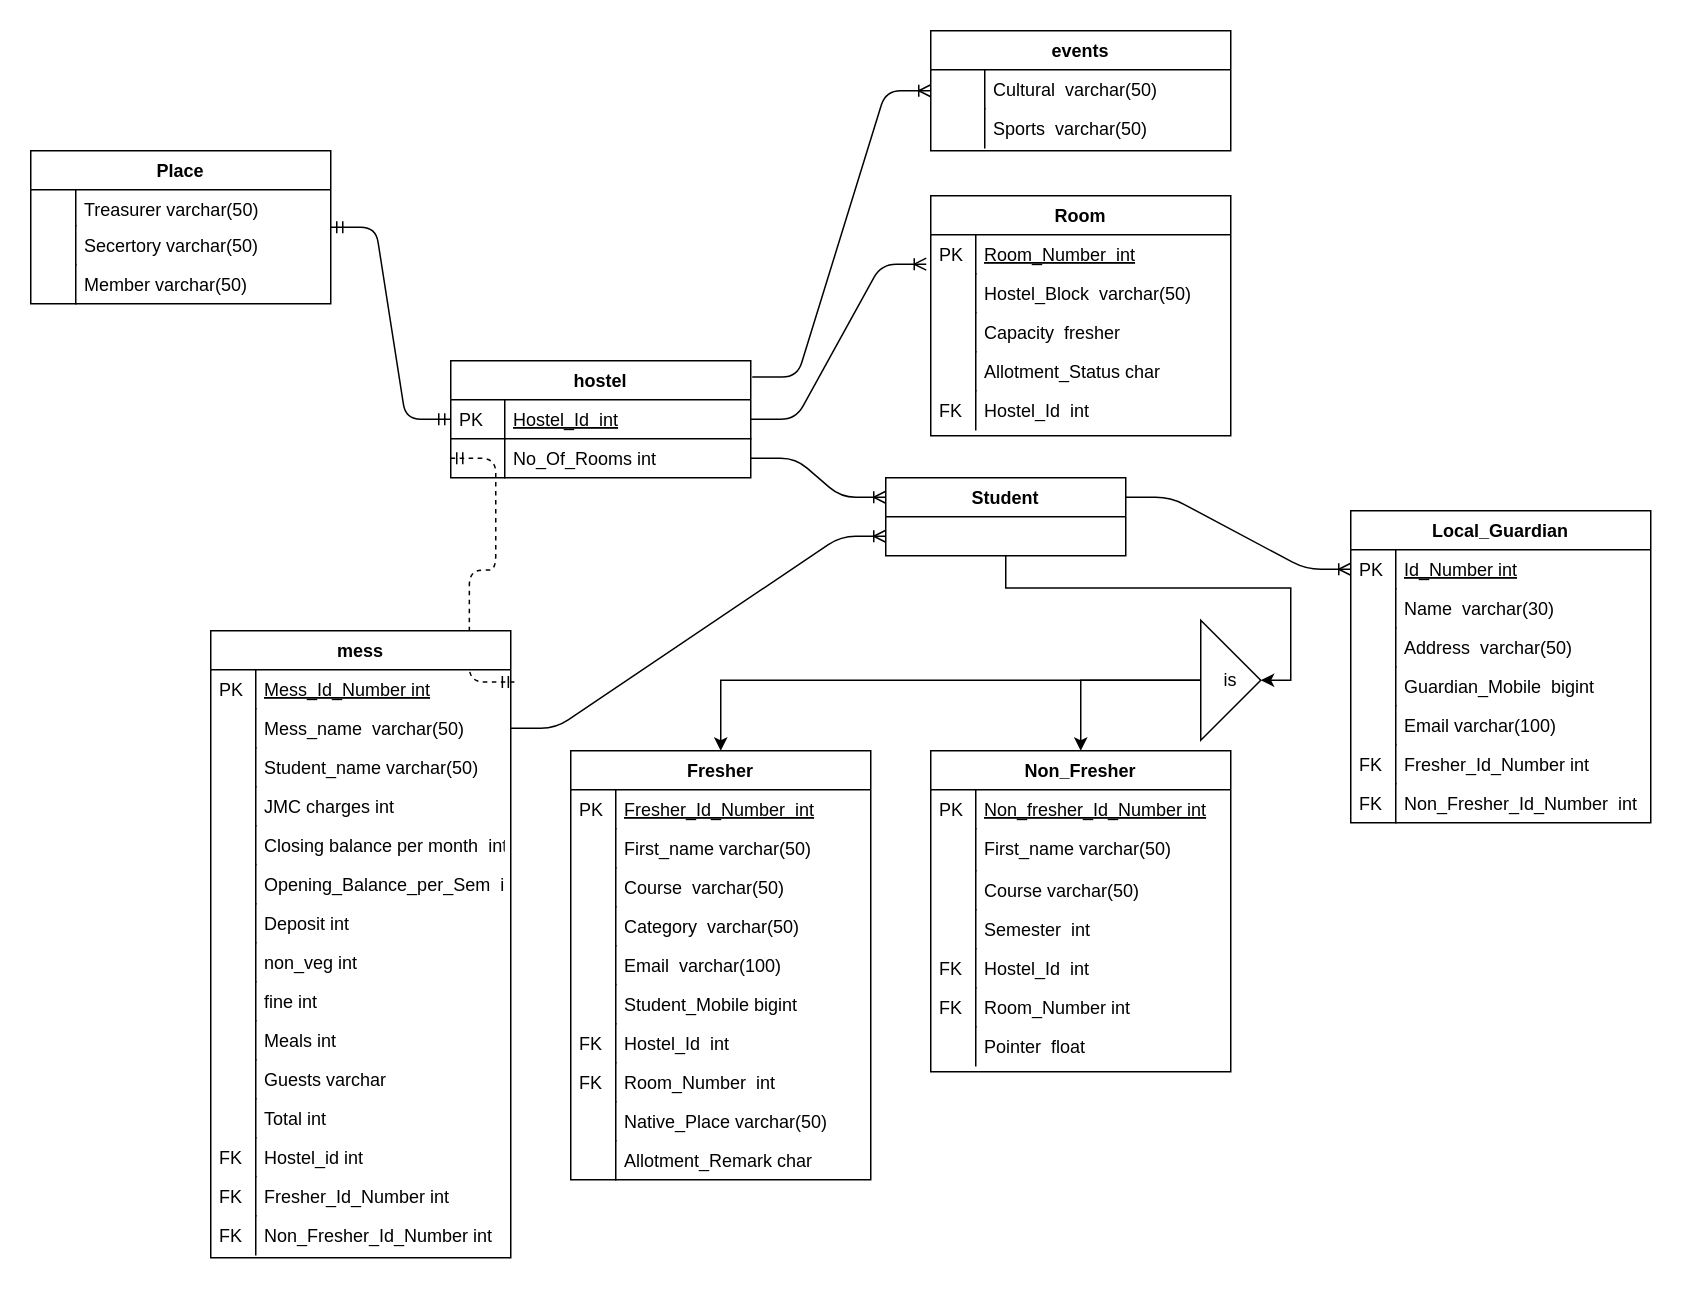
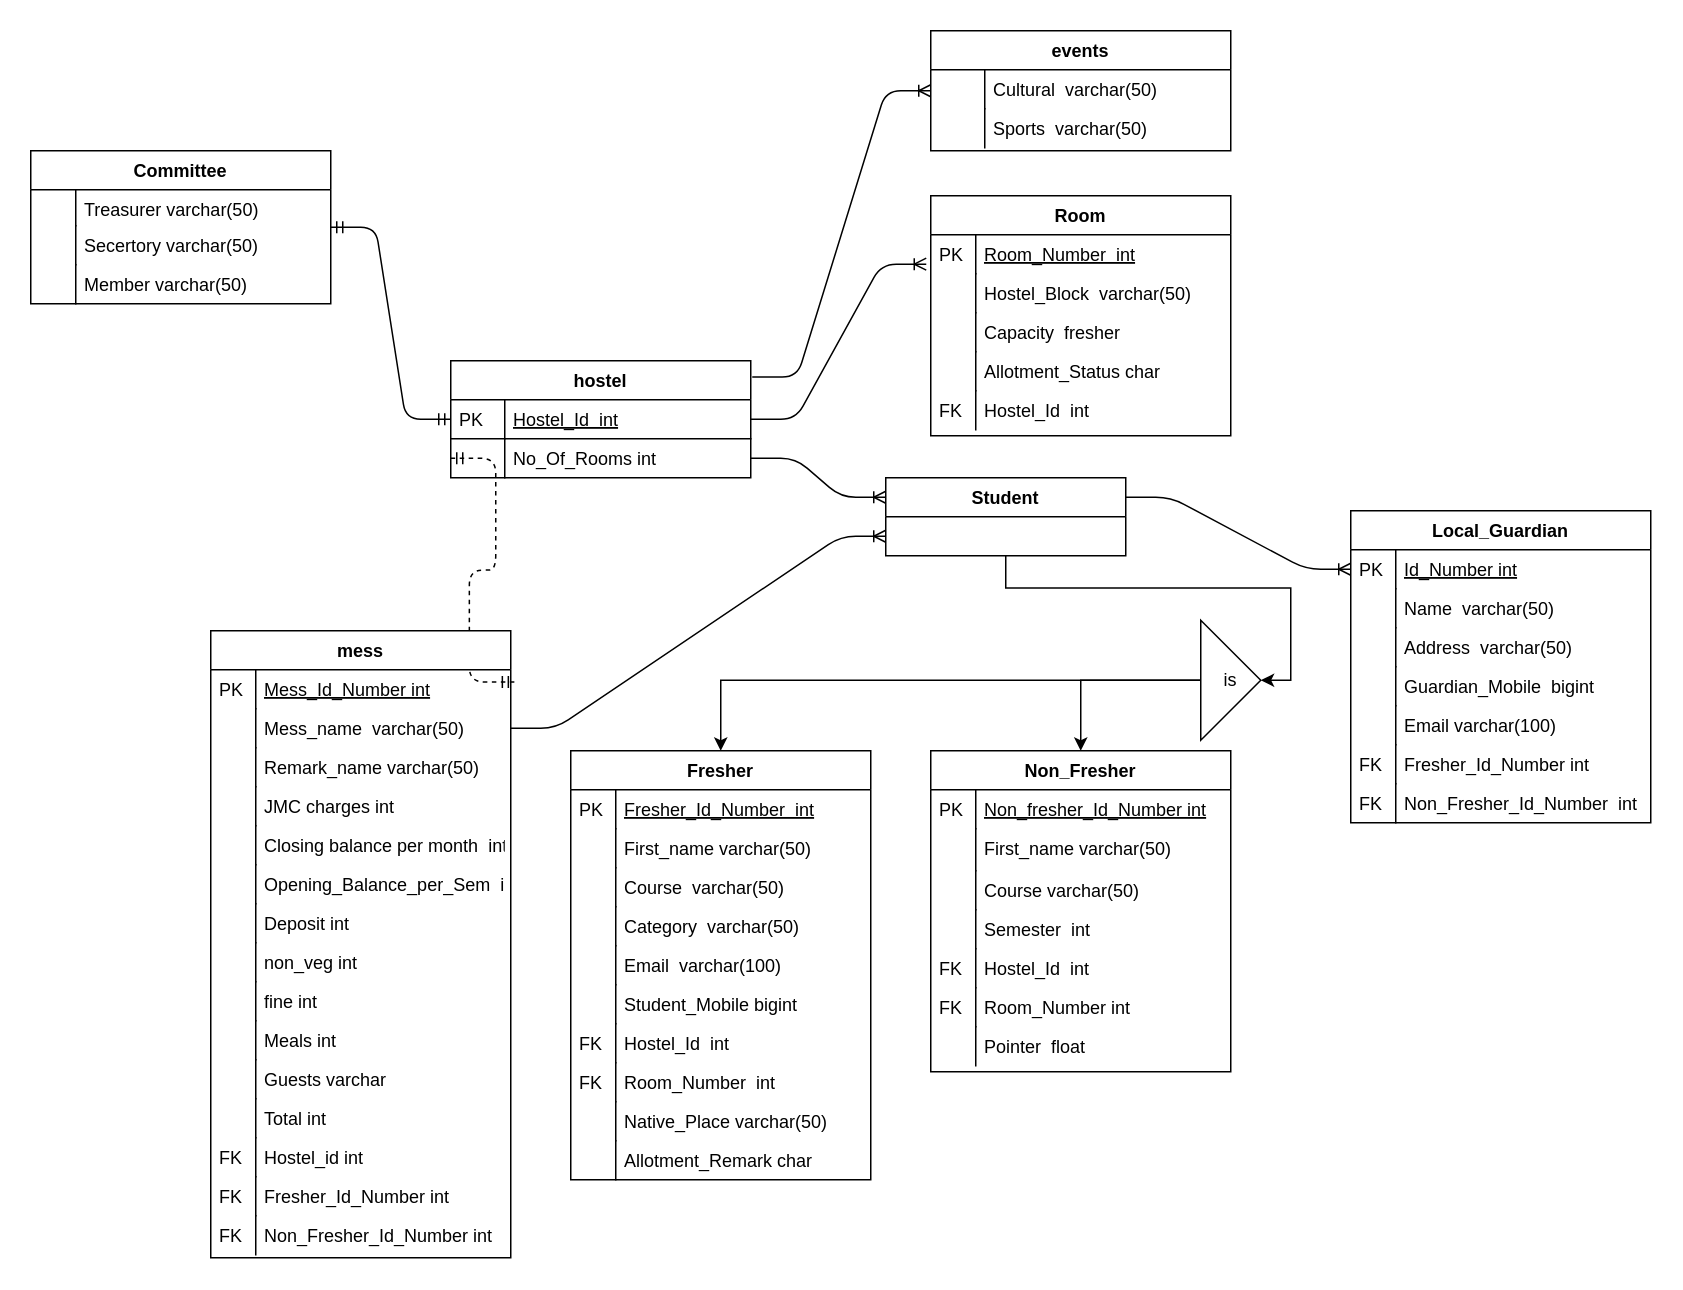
node "Place": label "Place" -> "Committee"
node "Name varchar(30)": label "Name varchar(30)" -> "Name varchar(50)"
node "Student_name varchar(50)": label "Student_name varchar(50)" -> "Remark_name varchar(50)"
